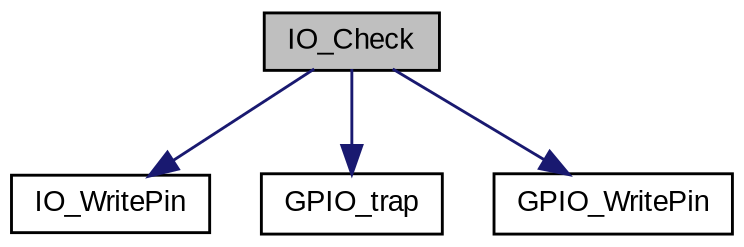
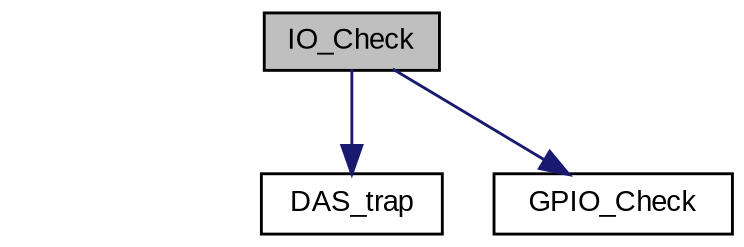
node "IO_WritePin": removed
node "GPIO_trap": label "GPIO_trap" -> "DAS_trap"
node "GPIO_WritePin": label "GPIO_WritePin" -> "GPIO_Check"
